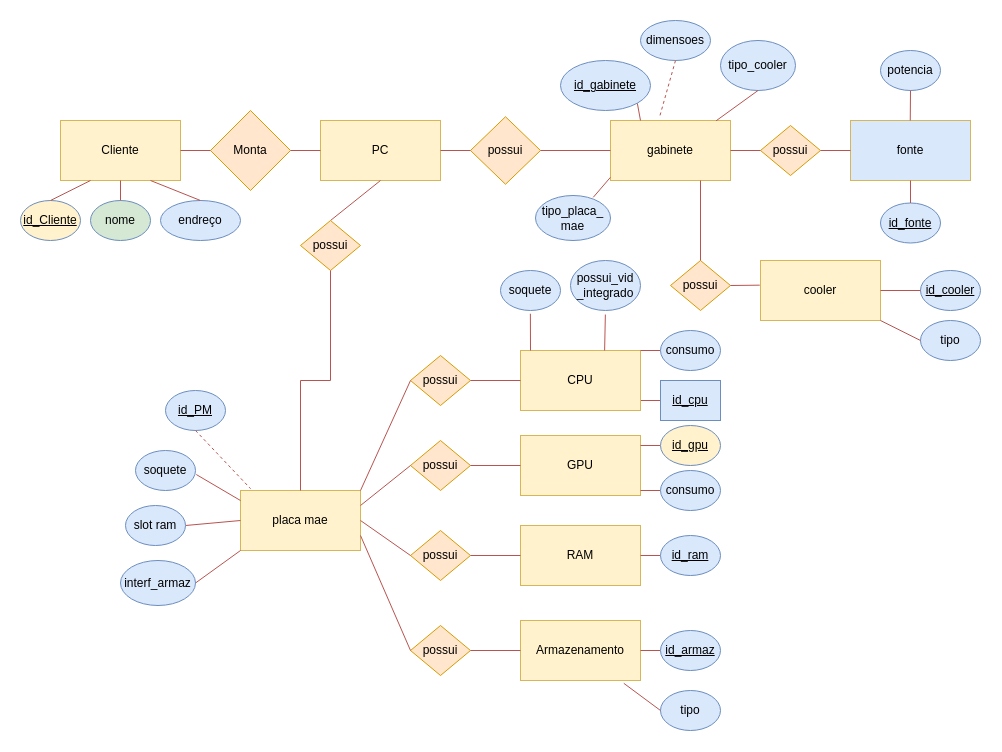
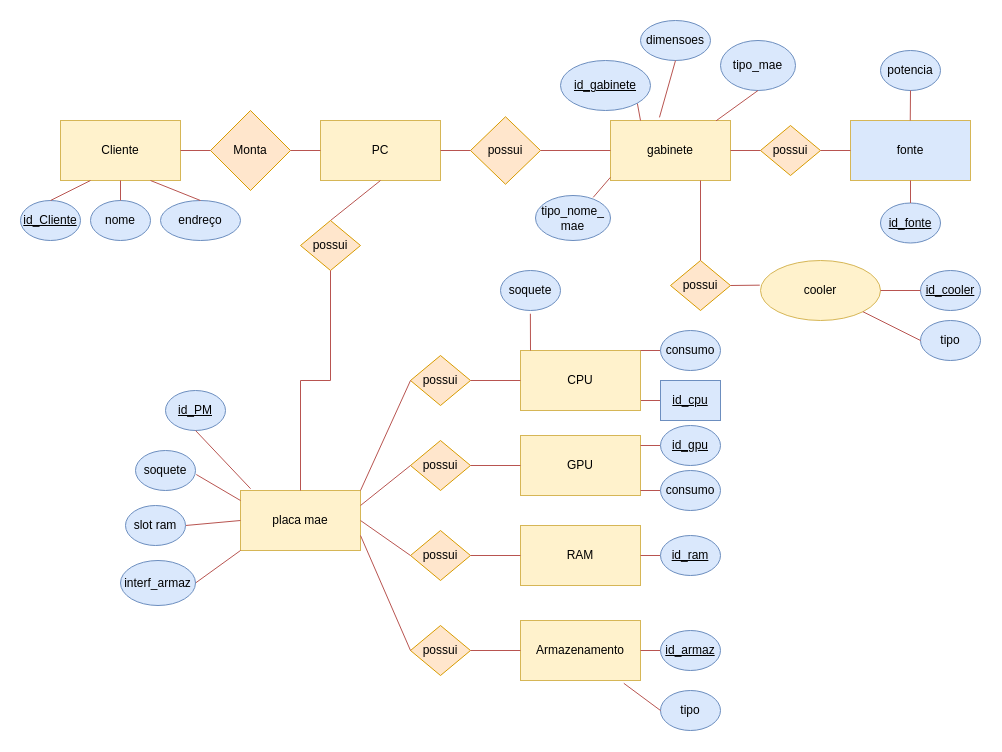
node "tipo_cooler": label "tipo_cooler" -> "tipo_mae"
edge "dimensoes" -- "gabinete": style dashed -> solid
node "tipo_placa_ mae": label "tipo_placa_ mae" -> "tipo_nome_ mae"
node "id_Cliente": fillcolor #fff2cc -> #dae8fc
node "nome": fillcolor #d5e8d4 -> #dae8fc
node "possui_vid _integrado": removed
node "cooler": shape rectangle -> ellipse
edge "possui_vid _integrado" -- "CPU": removed
node "id_gpu": fillcolor #fff2cc -> #dae8fc
edge "id_PM" -- "placa mae": style dashed -> solid
